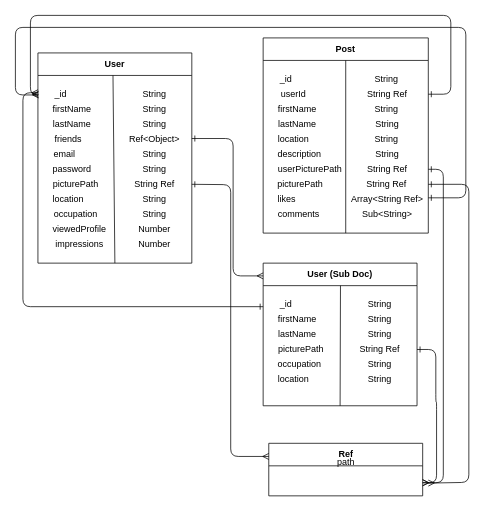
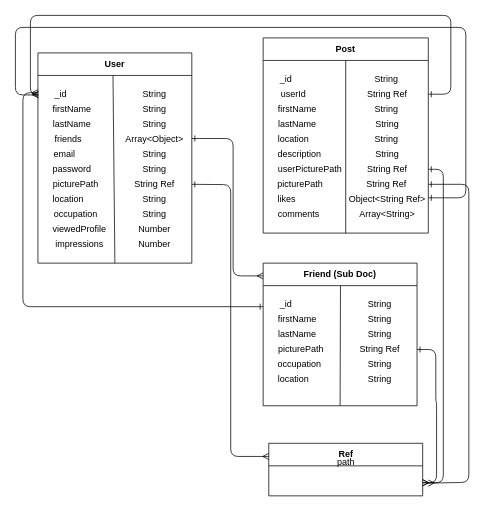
node "Ref<Object>": label "Ref<Object>" -> "Array<Object>"
node "Array<String Ref>": label "Array<String Ref>" -> "Object<String Ref>"
node "Sub<String>": label "Sub<String>" -> "Array<String>"
node "User (Sub Doc)": label "User (Sub Doc)" -> "Friend (Sub Doc)"
